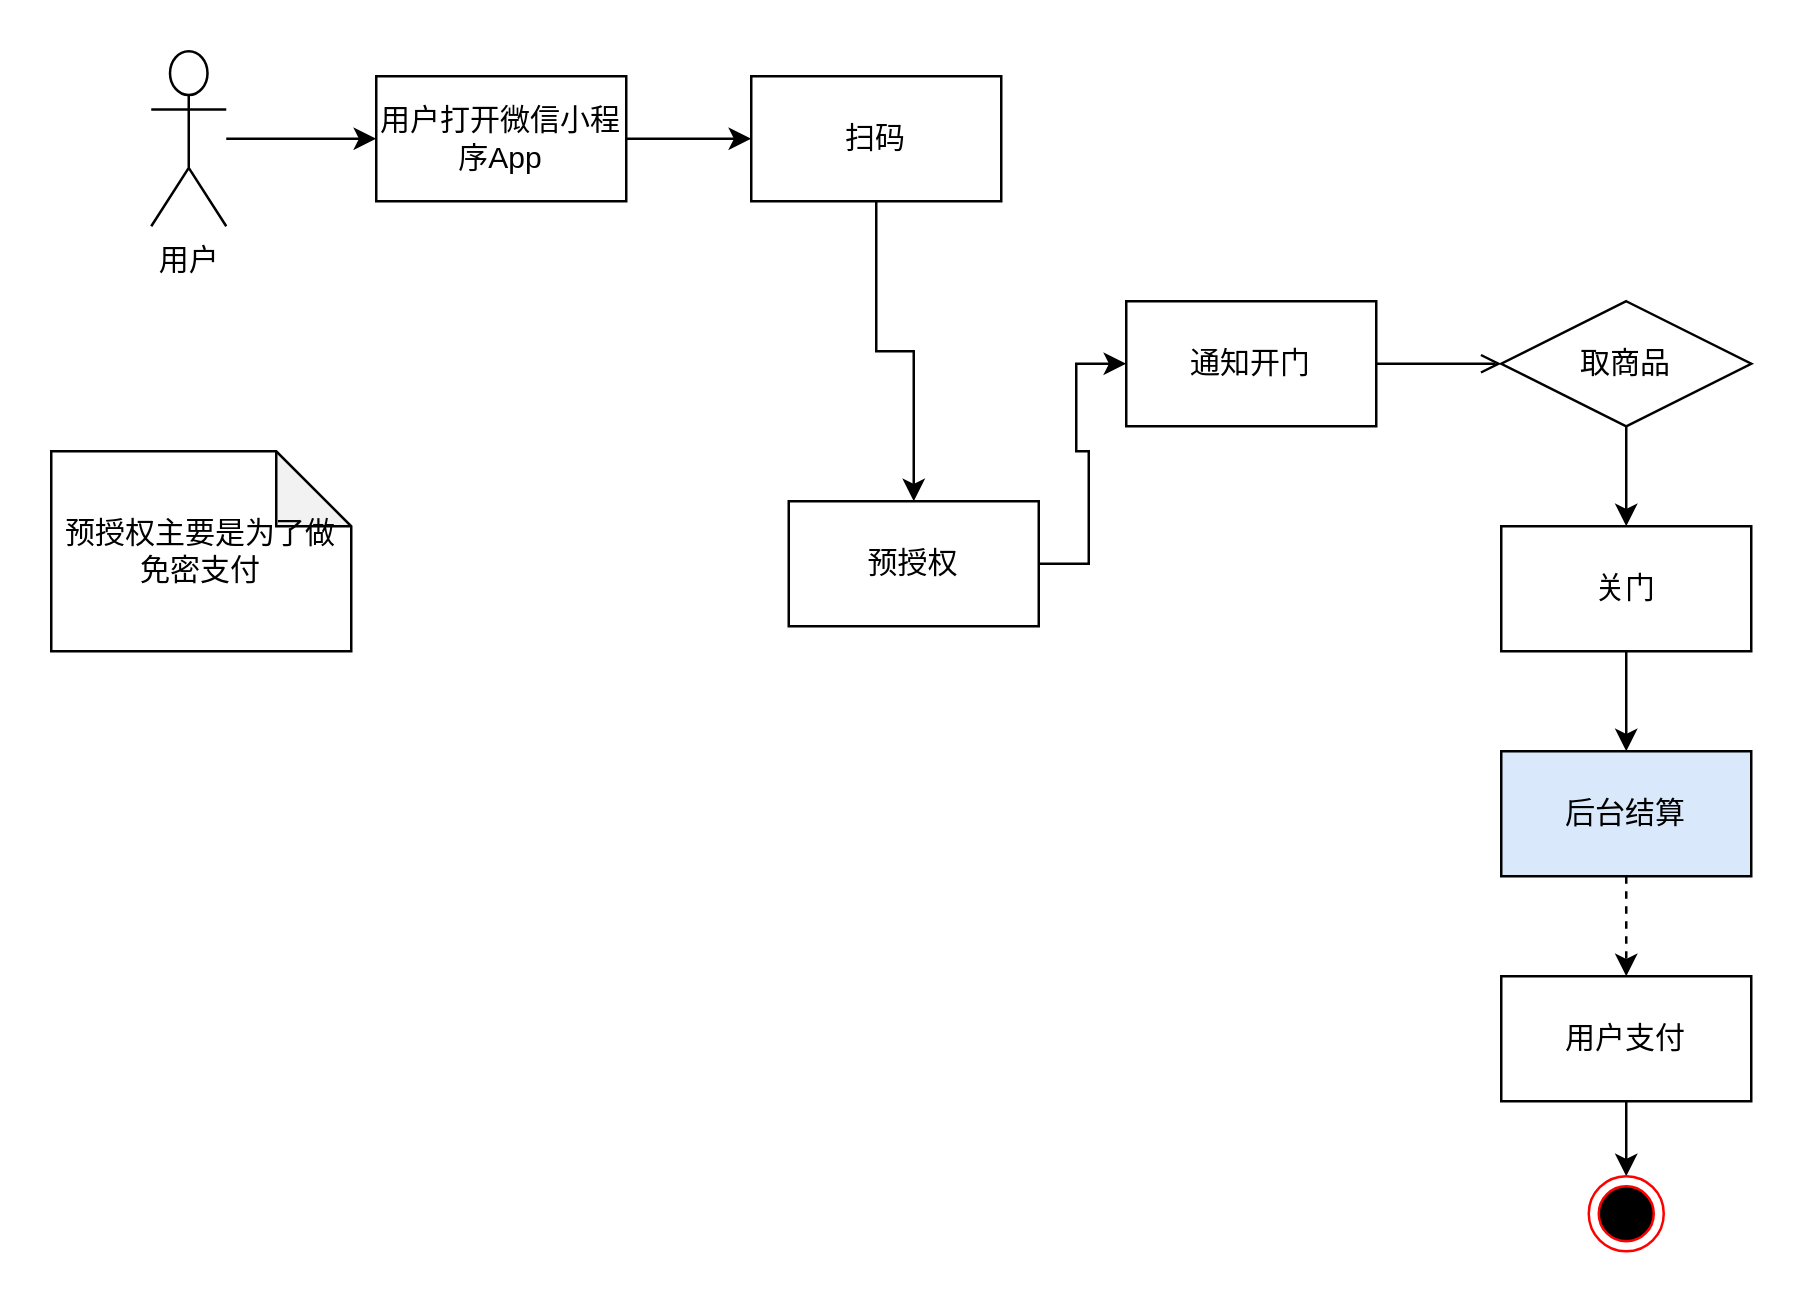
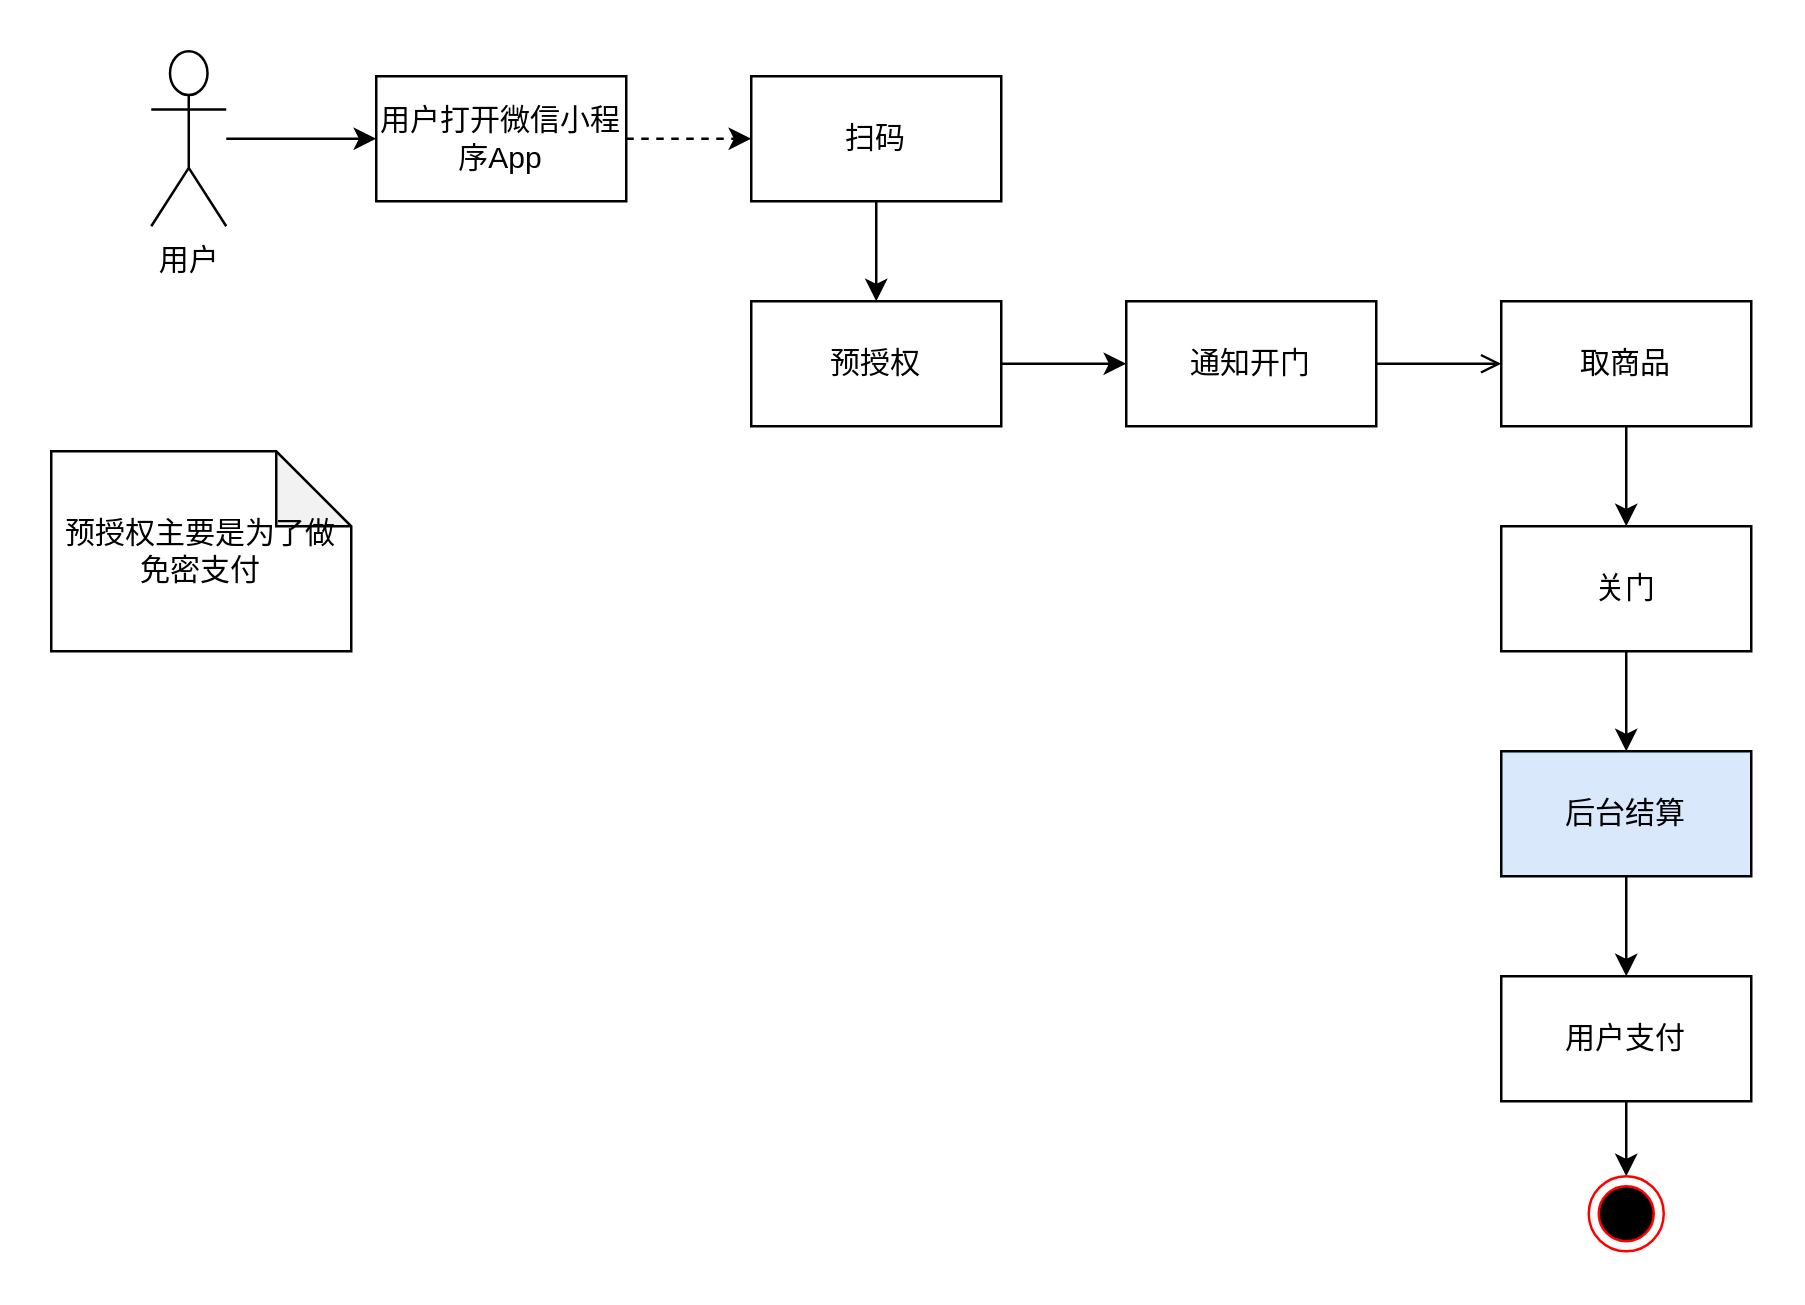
edge "用户打开微信小程序App" -> "扫码": style solid -> dashed
node "取商品": shape diamond -> rectangle
node "预授权": moved (914, 564) -> (876, 364)
edge "后台结算" -> "用户支付": style dashed -> solid
